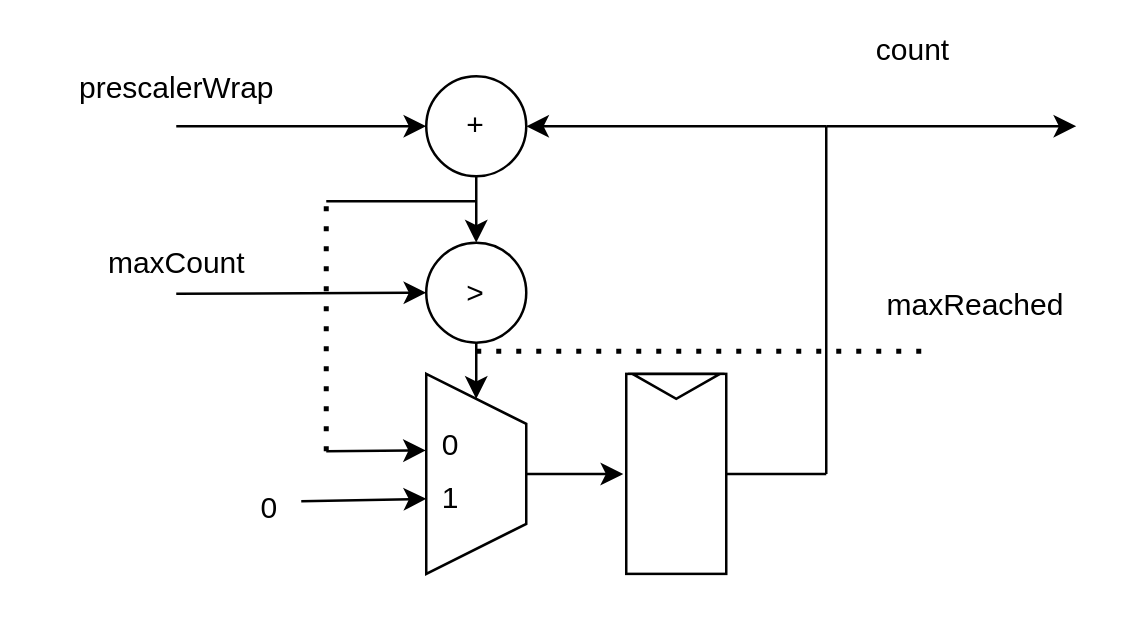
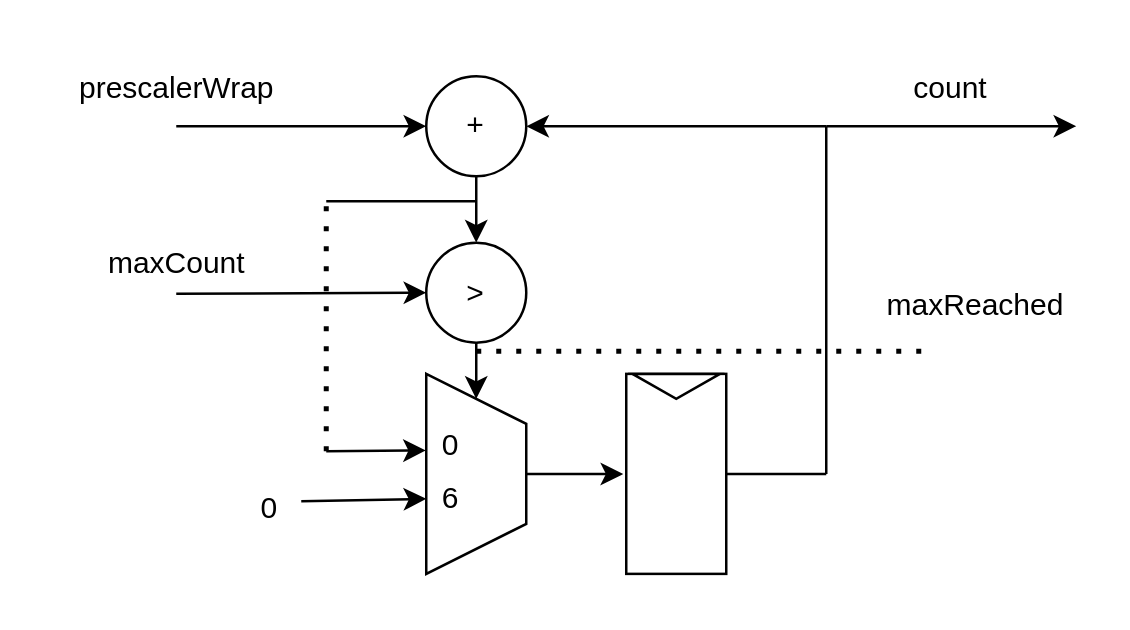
node "count": moved (914, 51) -> (951, 89)
node "1": label "1" -> "6"
